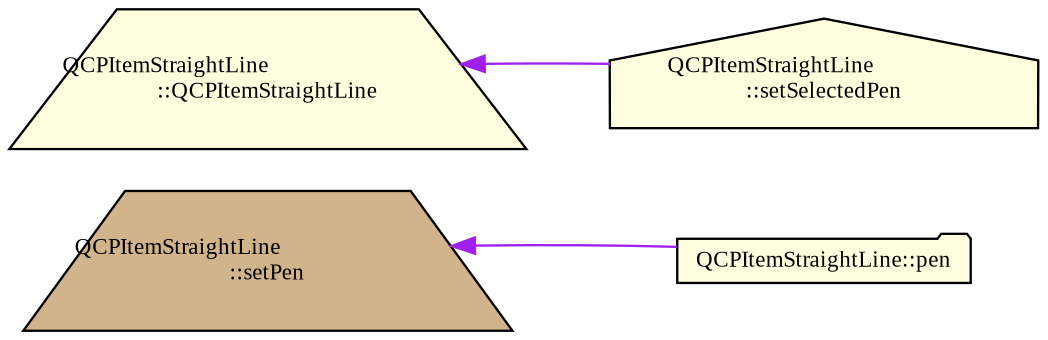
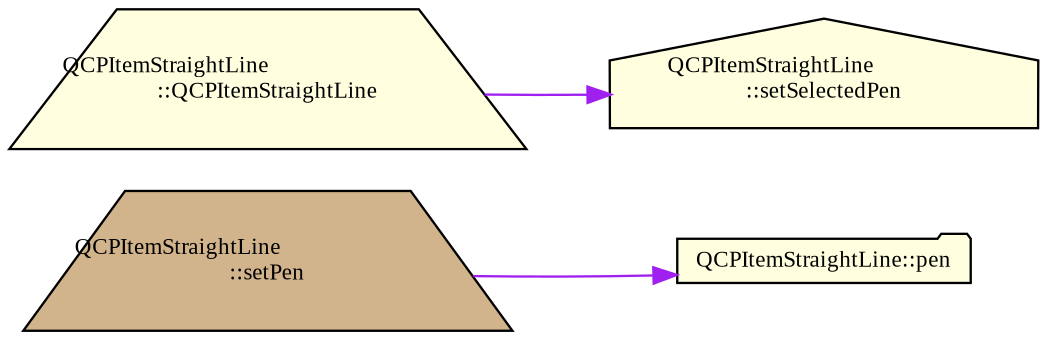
edge "QCPItemStraightLine ::setSelectedPen" -> "QCPItemStraightLine ::QCPItemStraightLine": reversed
edge "QCPItemStraightLine::pen" -> "QCPItemStraightLine ::setPen": reversed
